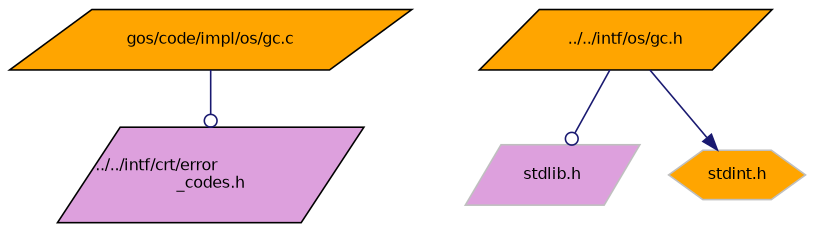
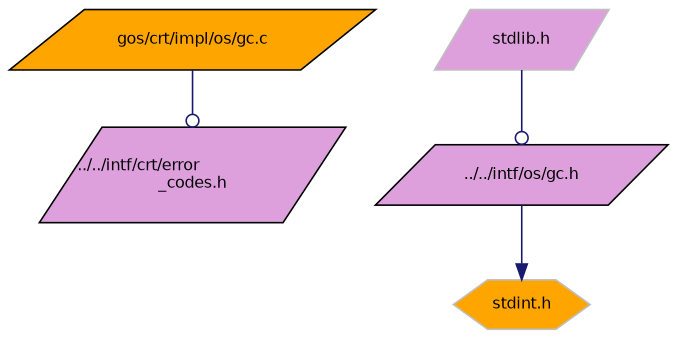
node "gos/code/impl/os/gc.c": label "gos/code/impl/os/gc.c" -> "gos/crt/impl/os/gc.c"
node "../../intf/os/gc.h": fillcolor orange -> plum
edge "../../intf/os/gc.h" -> "stdlib.h": reversed
